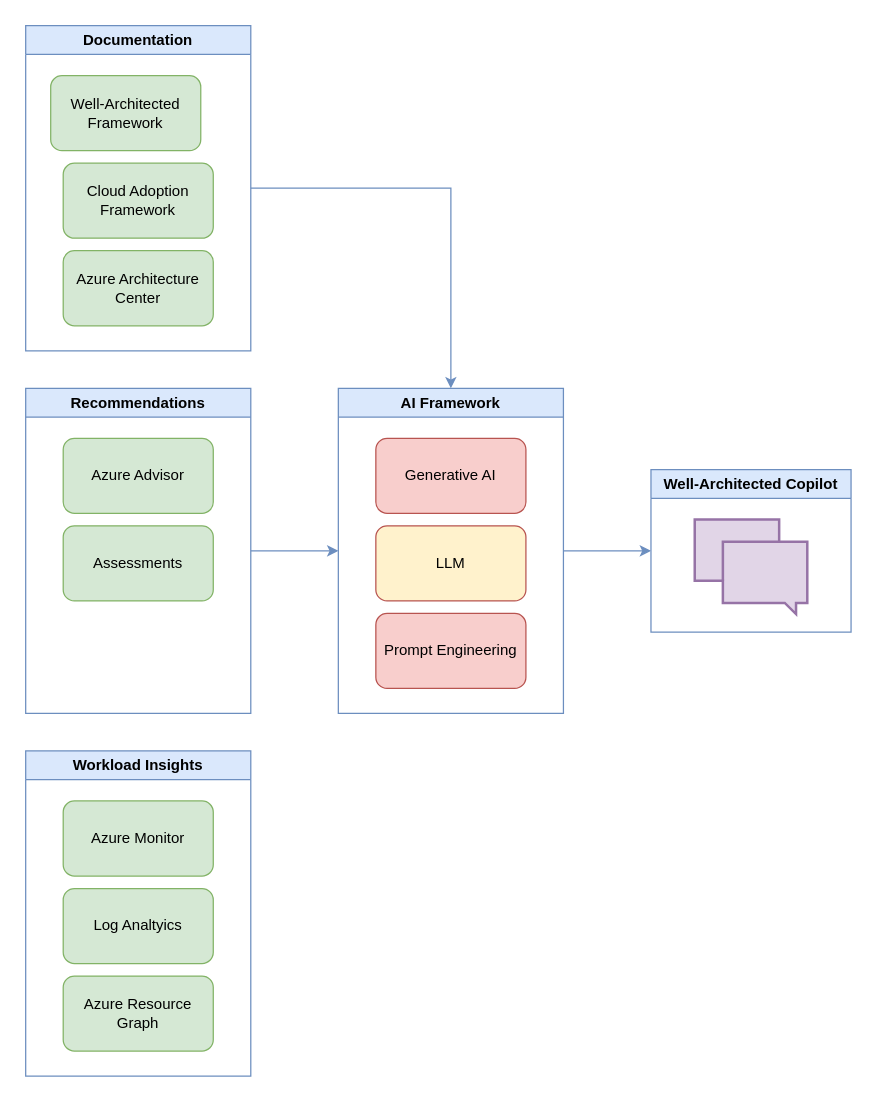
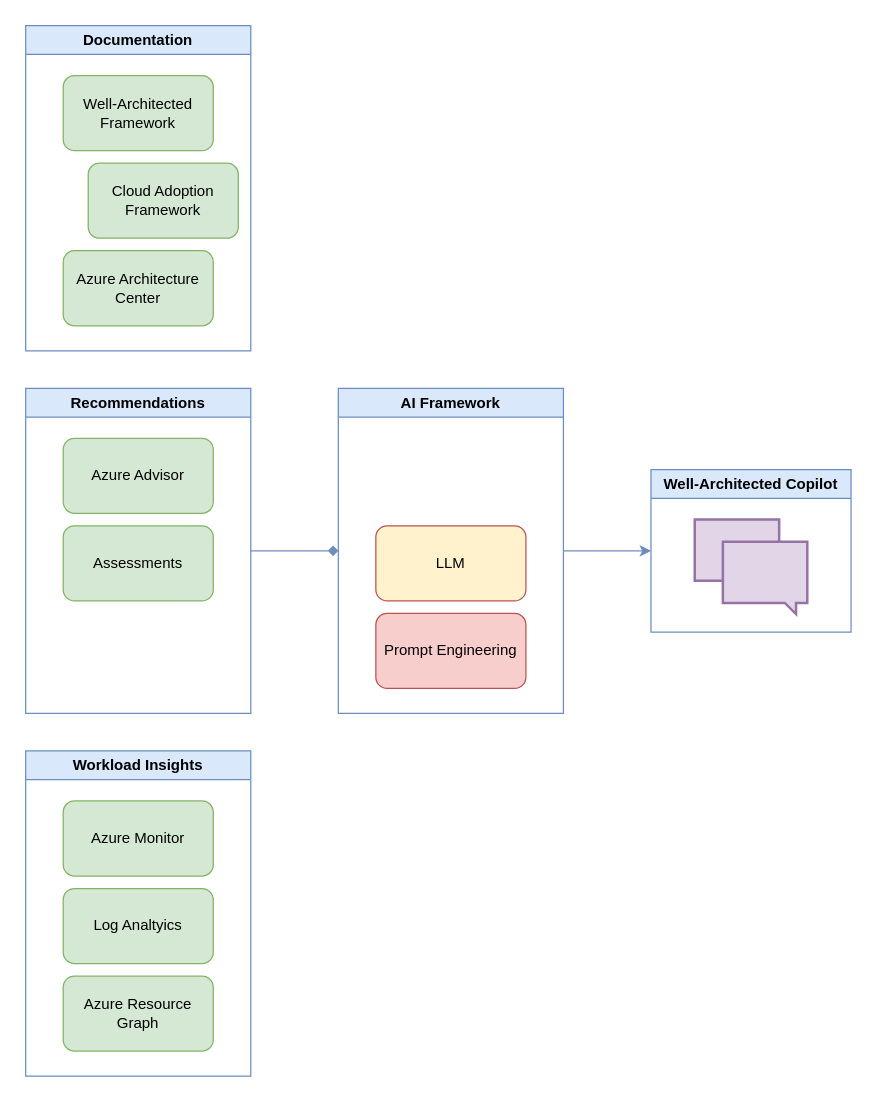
node "Well-Architected Framework": moved (126, 113) -> (138, 113)
edge "Documentation" -> "AI Framework": removed
node "Cloud Adoption Framework": moved (138, 201) -> (163, 201)
node "Generative AI": removed
edge "Recommendations" -> "AI Framework": arrowhead classic -> diamond
